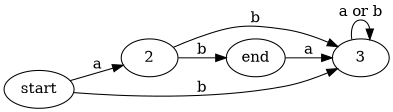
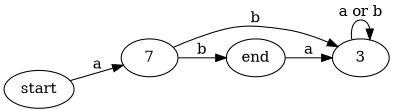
node "2": label "2" -> "7"
edge "start" -> "3": removed, label "b"
